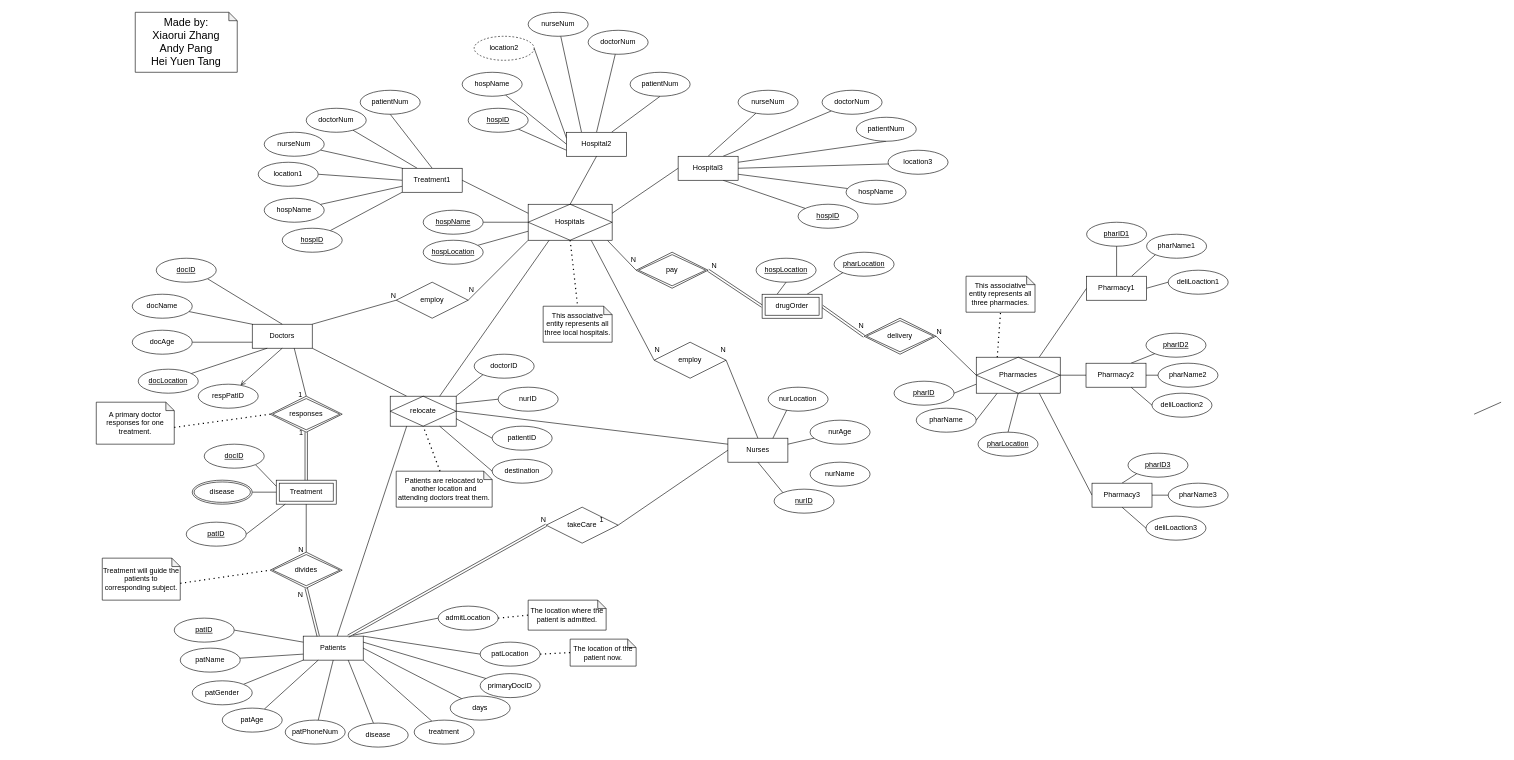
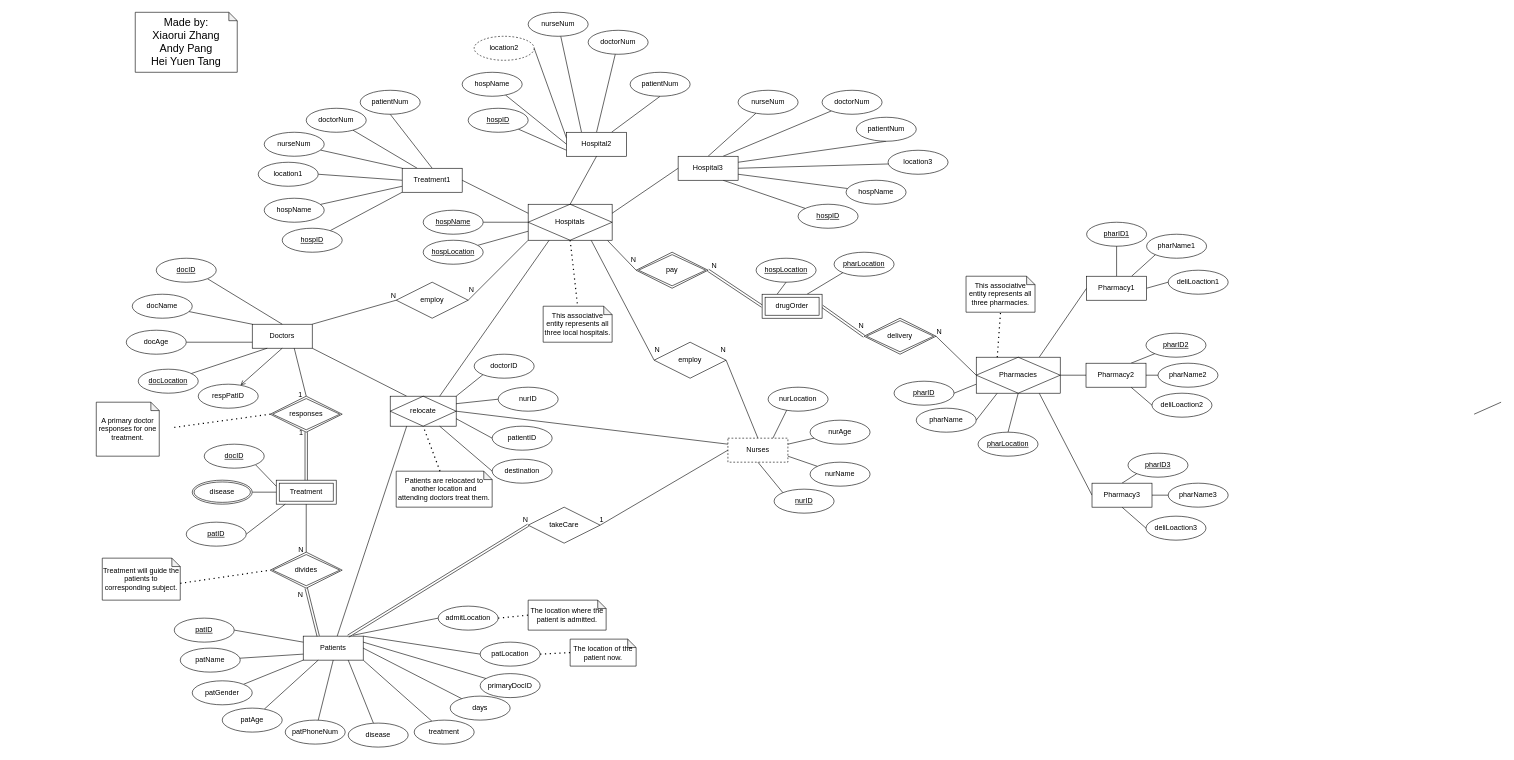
node "docAge": moved (162, 342) -> (156, 342)
node "A primary doctor responses for one treatment.": size 78x42 -> 63x54
node "Nurses": style solid -> dashed
edge "Nurses" -- "nurName": added
node "takeCare": moved (582, 525) -> (564, 525)
